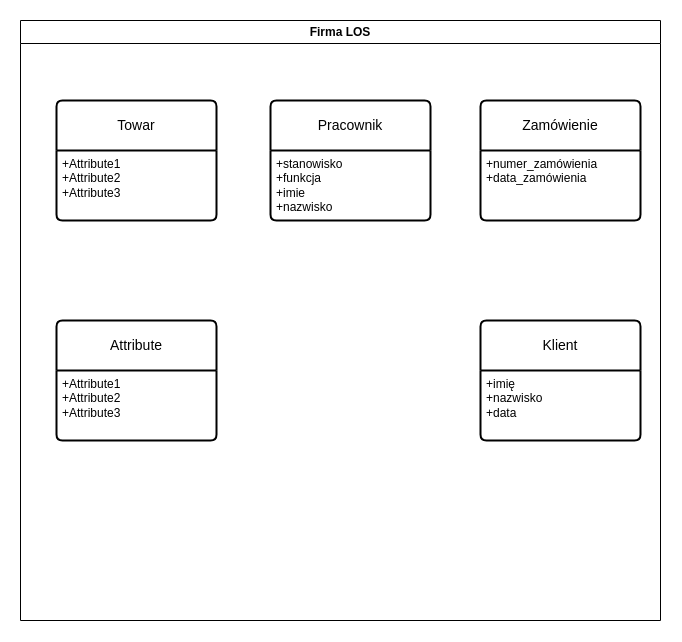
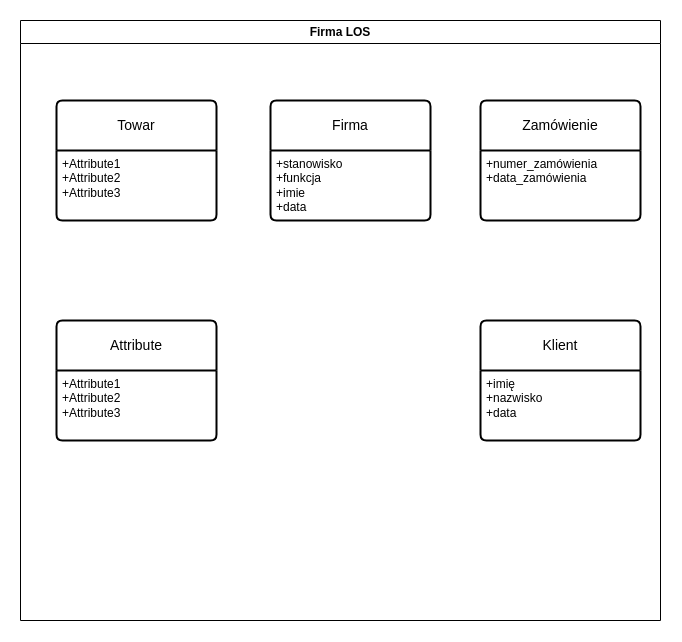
node "Pracownik": label "Pracownik" -> "Firma"
node "+stanowisko +funkcja +imie +nazwisko": label "+stanowisko +funkcja +imie +nazwisko" -> "+stanowisko +funkcja +imie +data"
